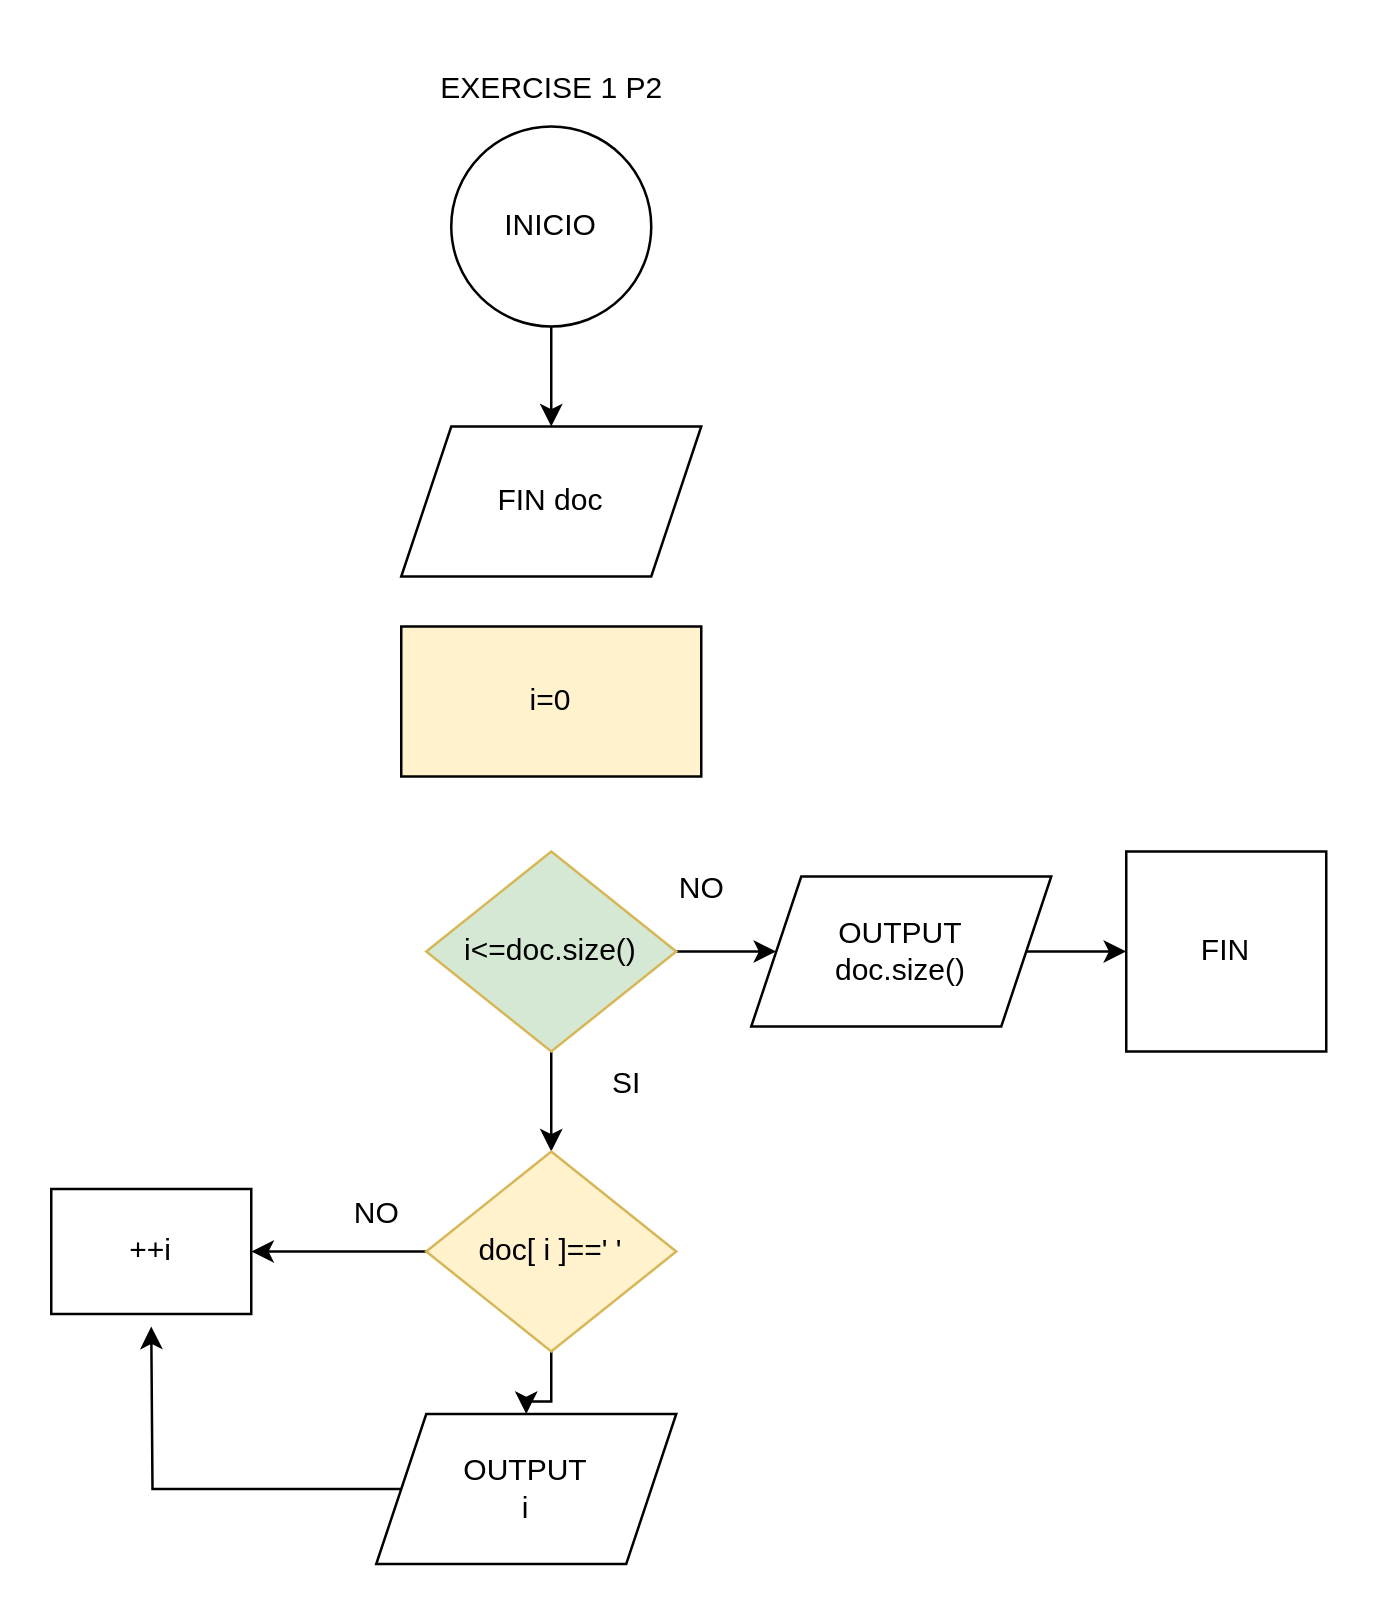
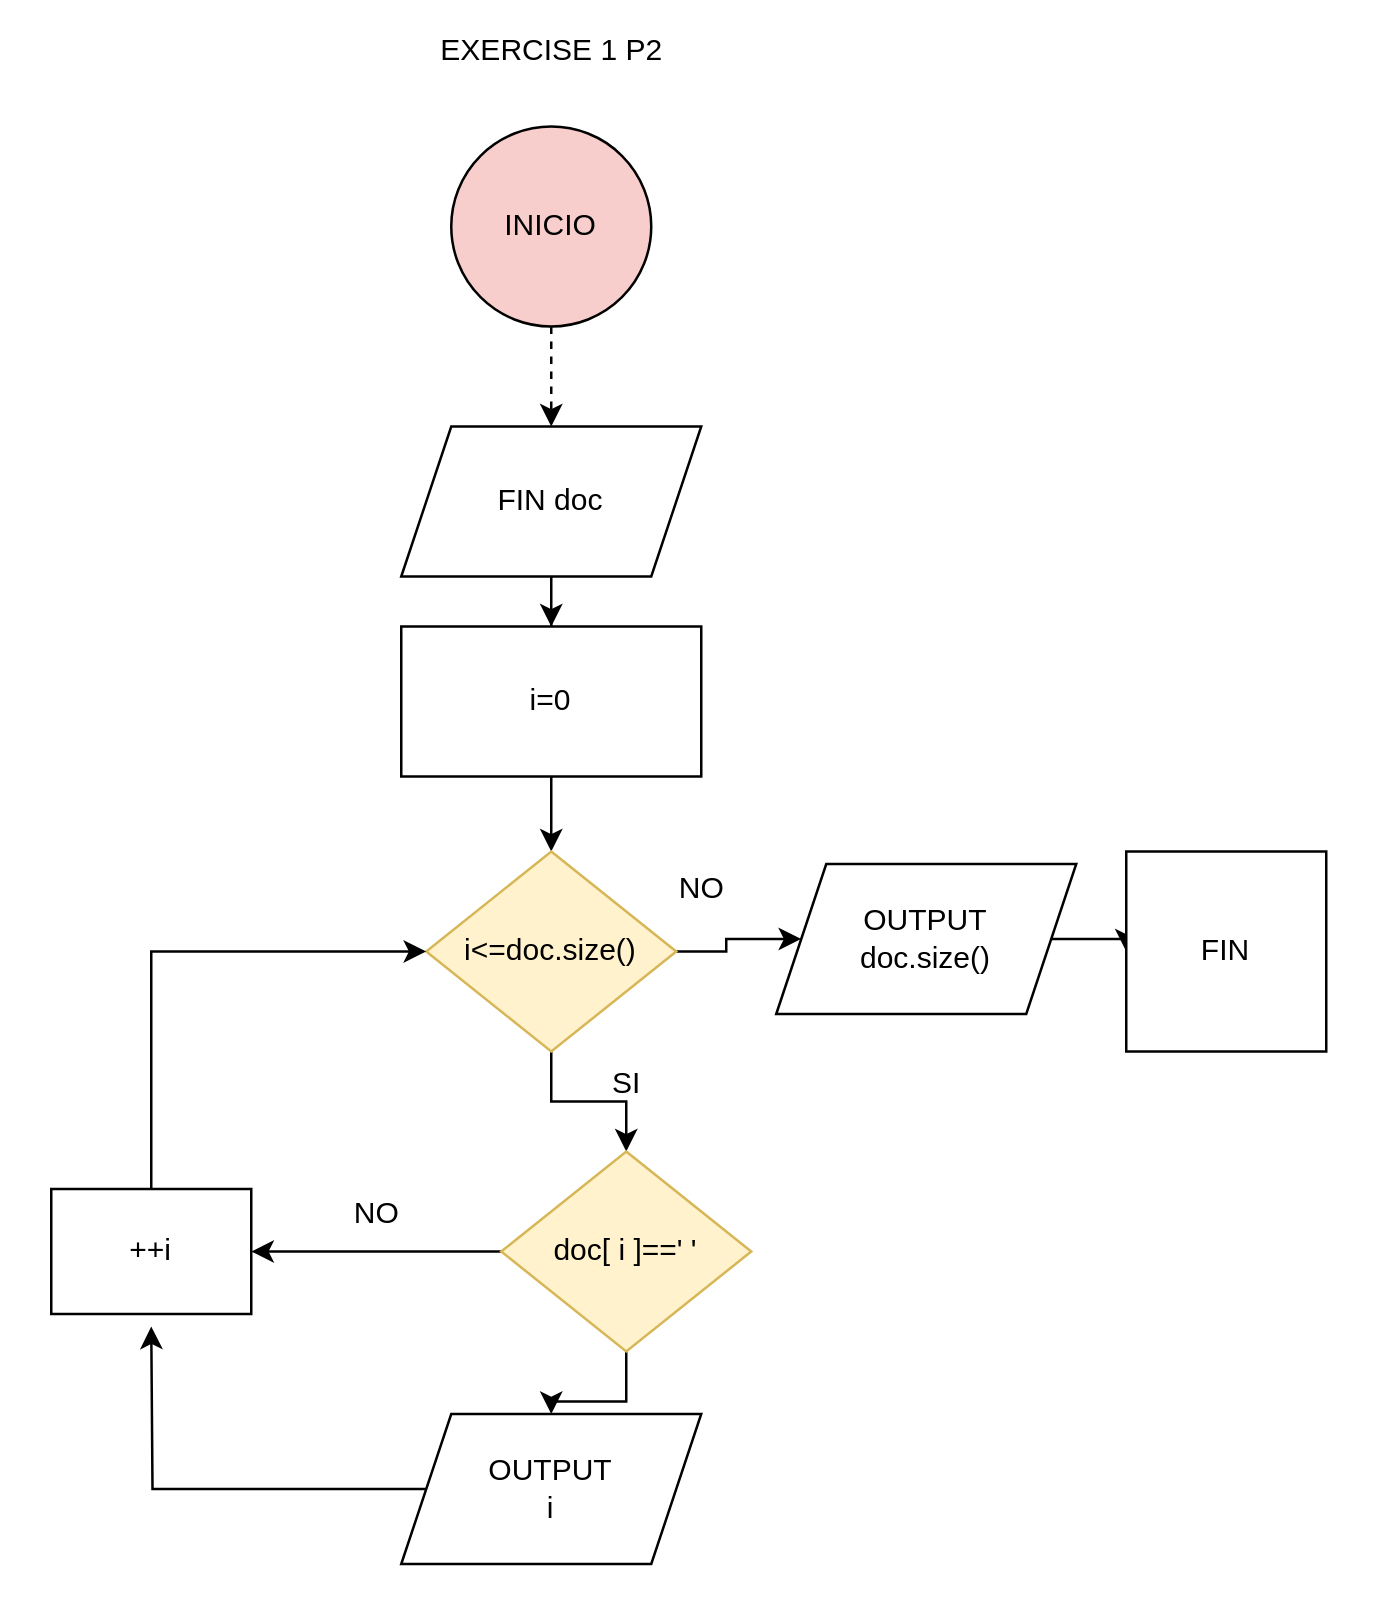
node "EXERCISE 1 P2": moved (551, 89) -> (551, 51)
node "INICIO": fillcolor #ffffff -> #f8cecc
edge "INICIO" -> "FIN doc": style solid -> dashed
edge "FIN doc" -> "i=0": added
node "i=0": fillcolor #fff2cc -> #ffffff
edge "i=0" -> "i<=doc.size()": added
edge "++i" -> "i<=doc.size()": added
node "i<=doc.size()": fillcolor #d5e8d4 -> #fff2cc
node "OUTPUT doc.size()": moved (901, 951) -> (926, 939)
node "doc[ i ]==' '": moved (551, 1251) -> (626, 1251)
node "OUTPUT i": moved (526, 1489) -> (551, 1489)
